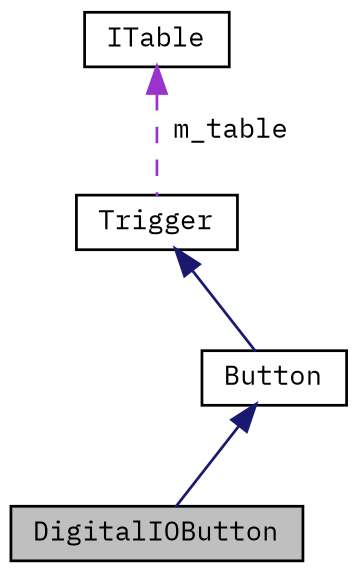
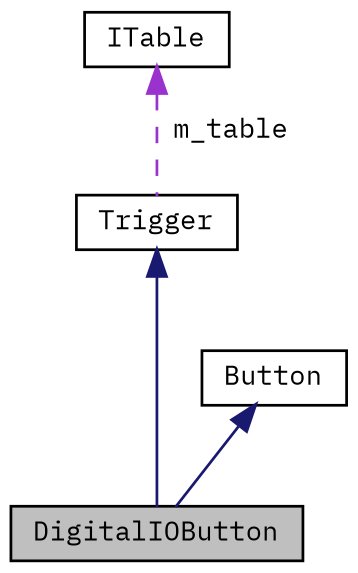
edge "Button" -> "Trigger": now "DigitalIOButton" -> "Trigger"
